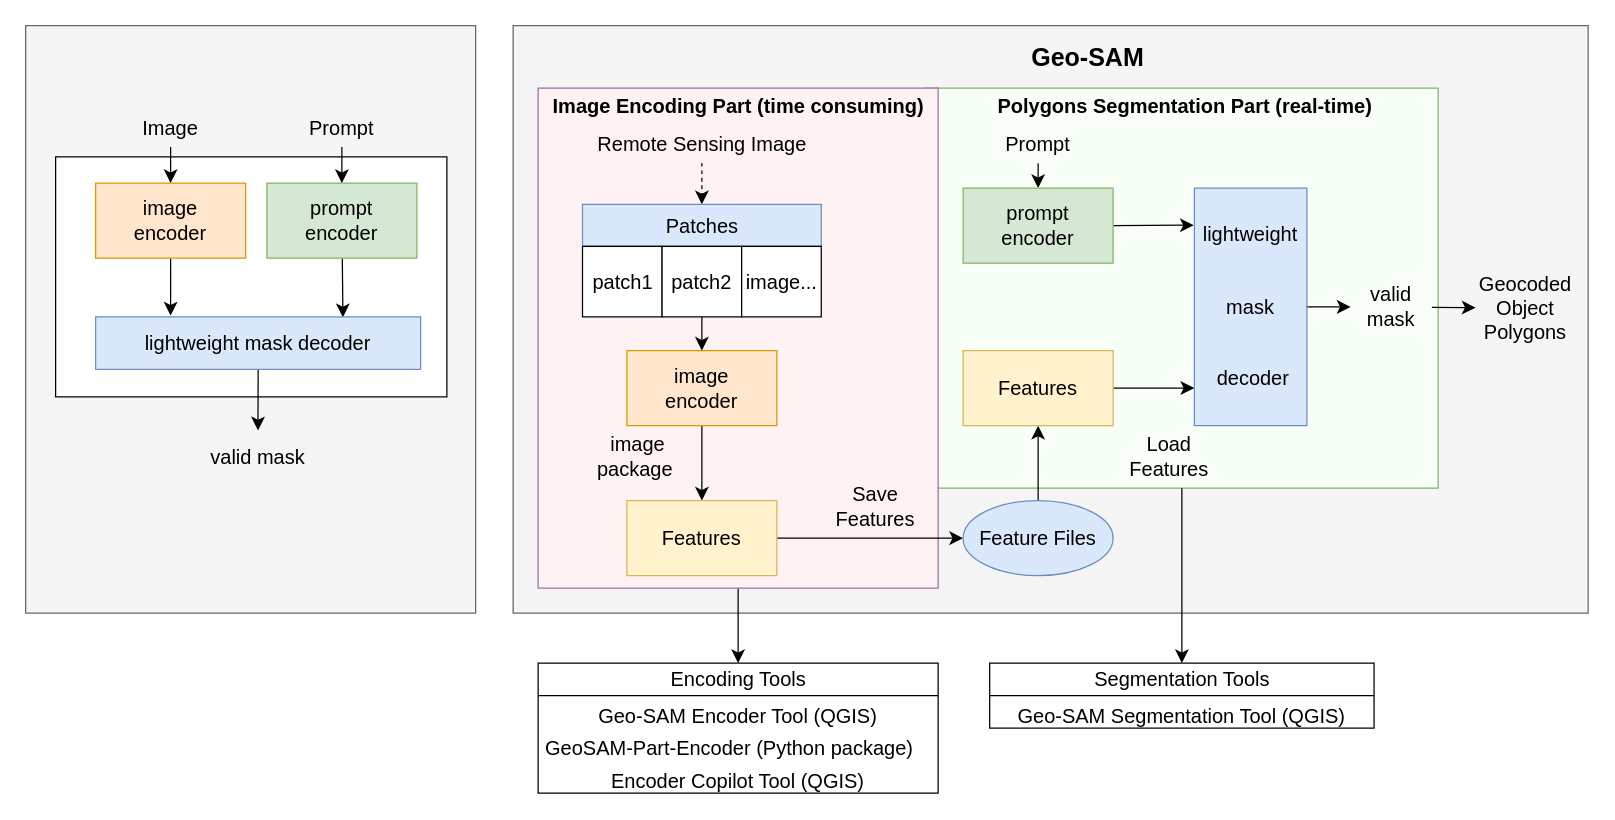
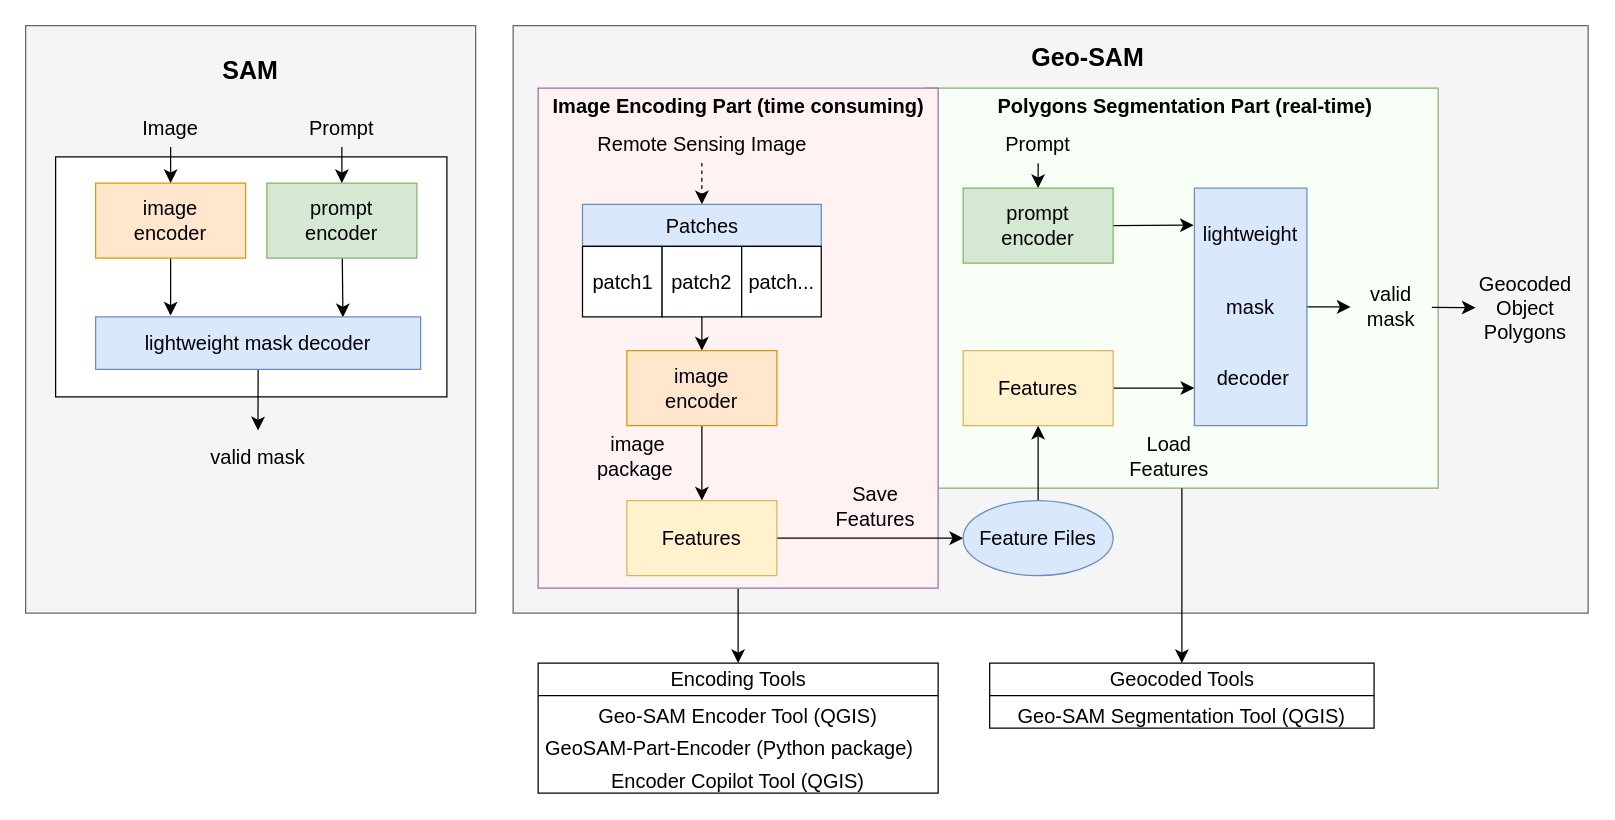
node "SAM": added
node "image...": label "image..." -> "patch..."
node "Segmentation Tools": label "Segmentation Tools" -> "Geocoded Tools"
